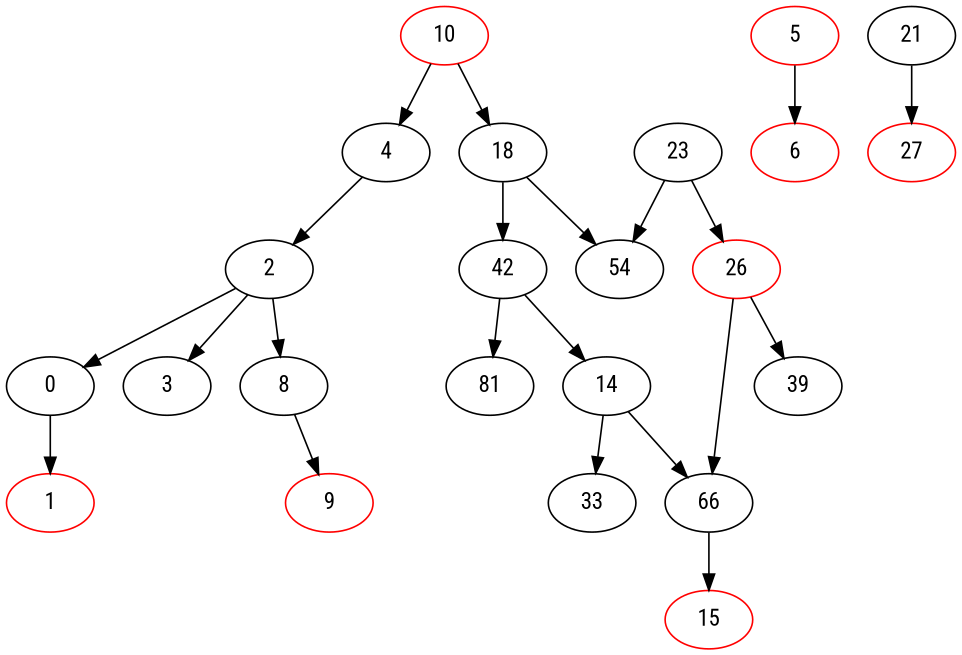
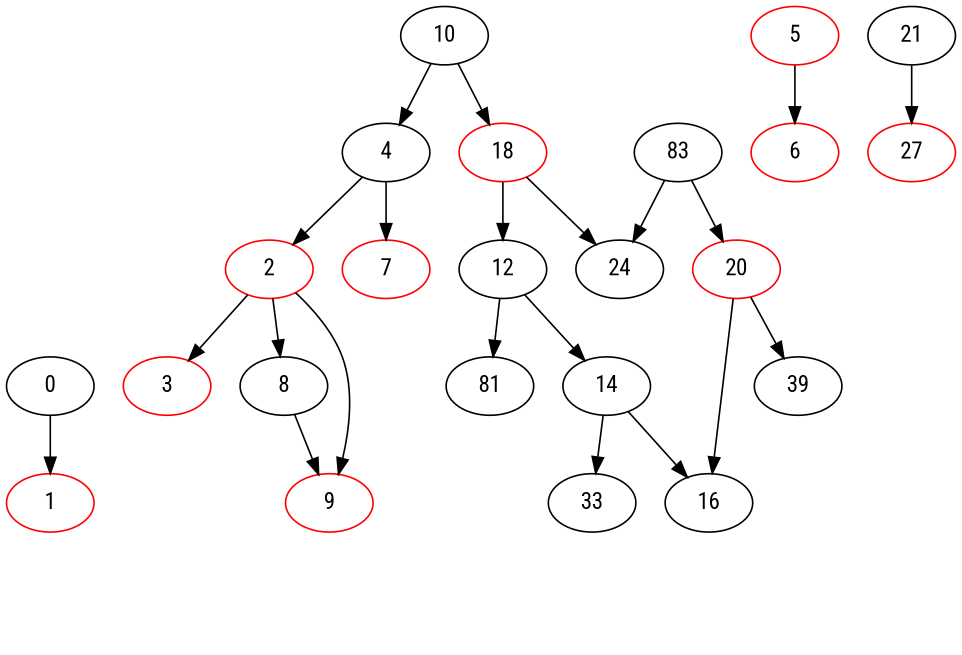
node "10": color red -> black
node "18": color black -> red
node "23": label "23" -> "83"
node "2": color black -> red
node "7": added
node "42": label "42" -> "12"
node "54": label "54" -> "24"
node "26": label "26" -> "20"
edge "2" -> "0": now "2" -> "9"
node "3": color black -> red
node "66": label "66" -> "16"
node "15": removed
